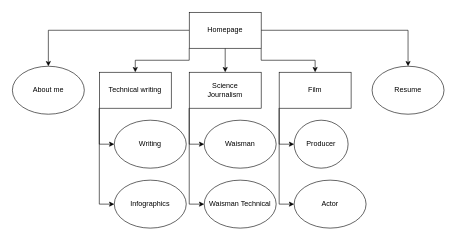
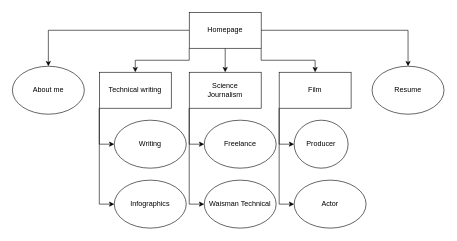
node "Waisman": label "Waisman" -> "Freelance"
